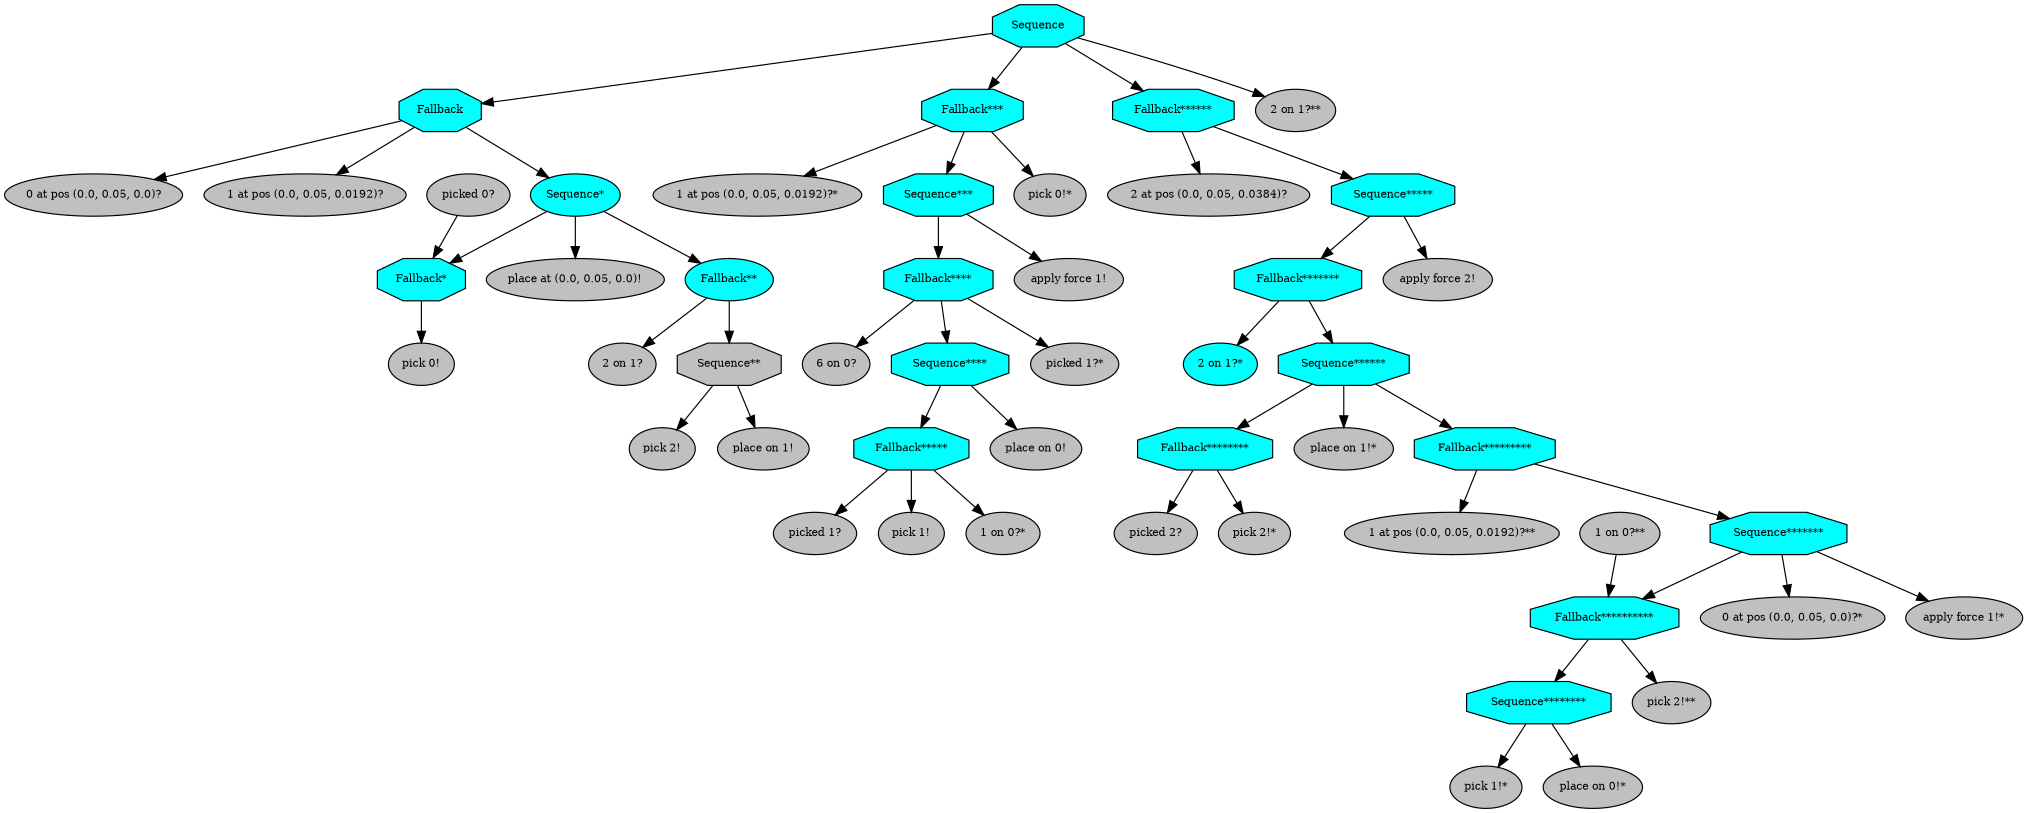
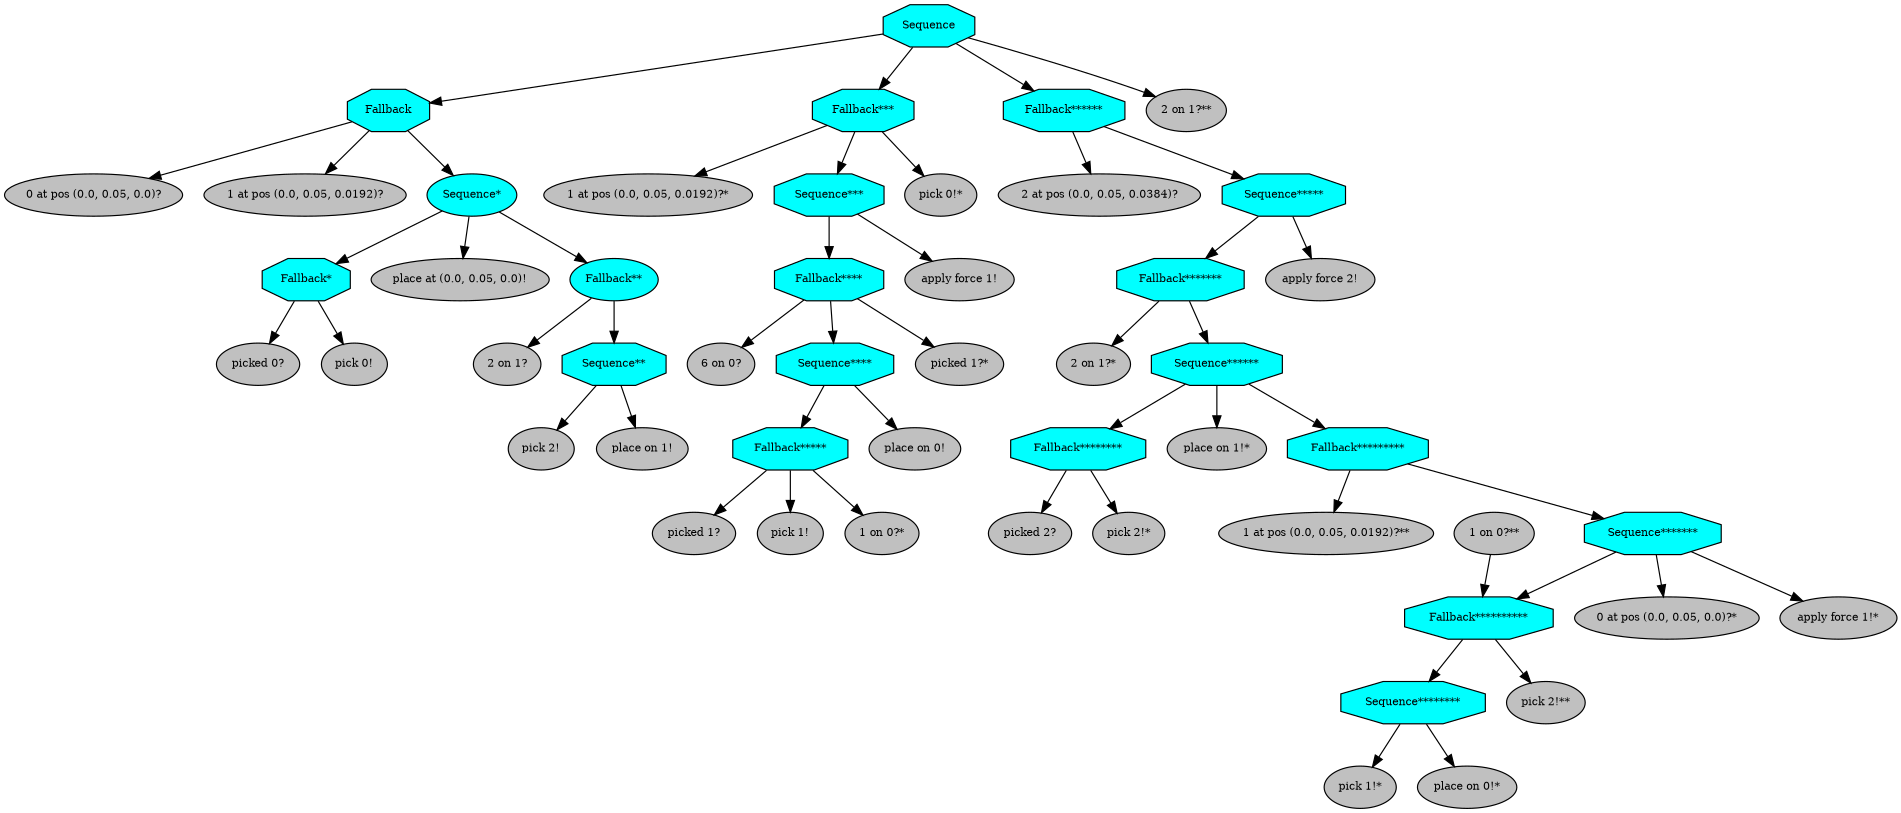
edge "picked 0?" -> "Fallback*": reversed
node "Sequence**": fillcolor gray -> cyan
node "2 on 1?*": fillcolor cyan -> gray
